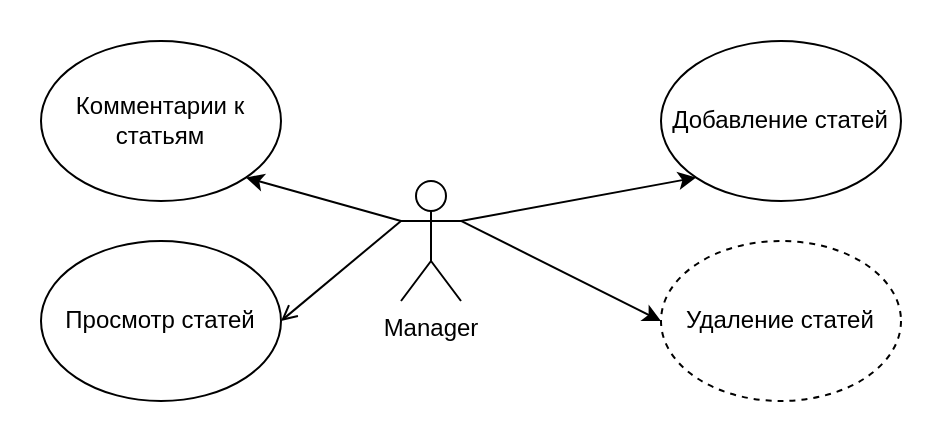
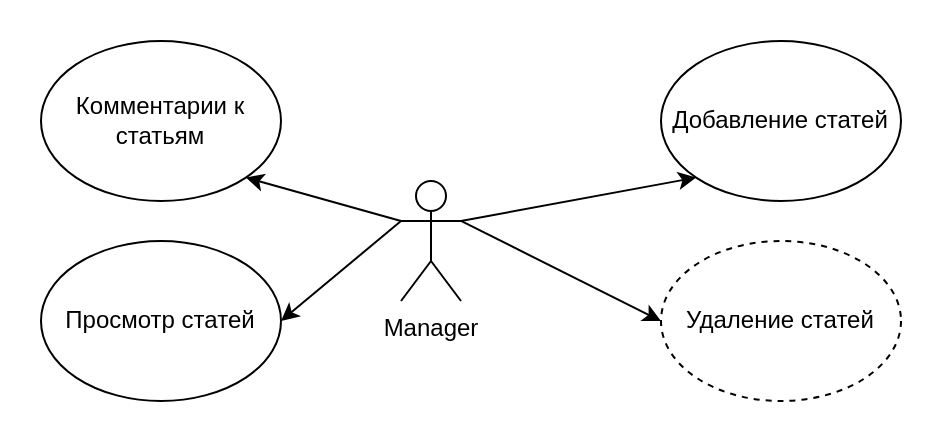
edge "Manager" -> "Просмотр статей": arrowhead open -> classic
